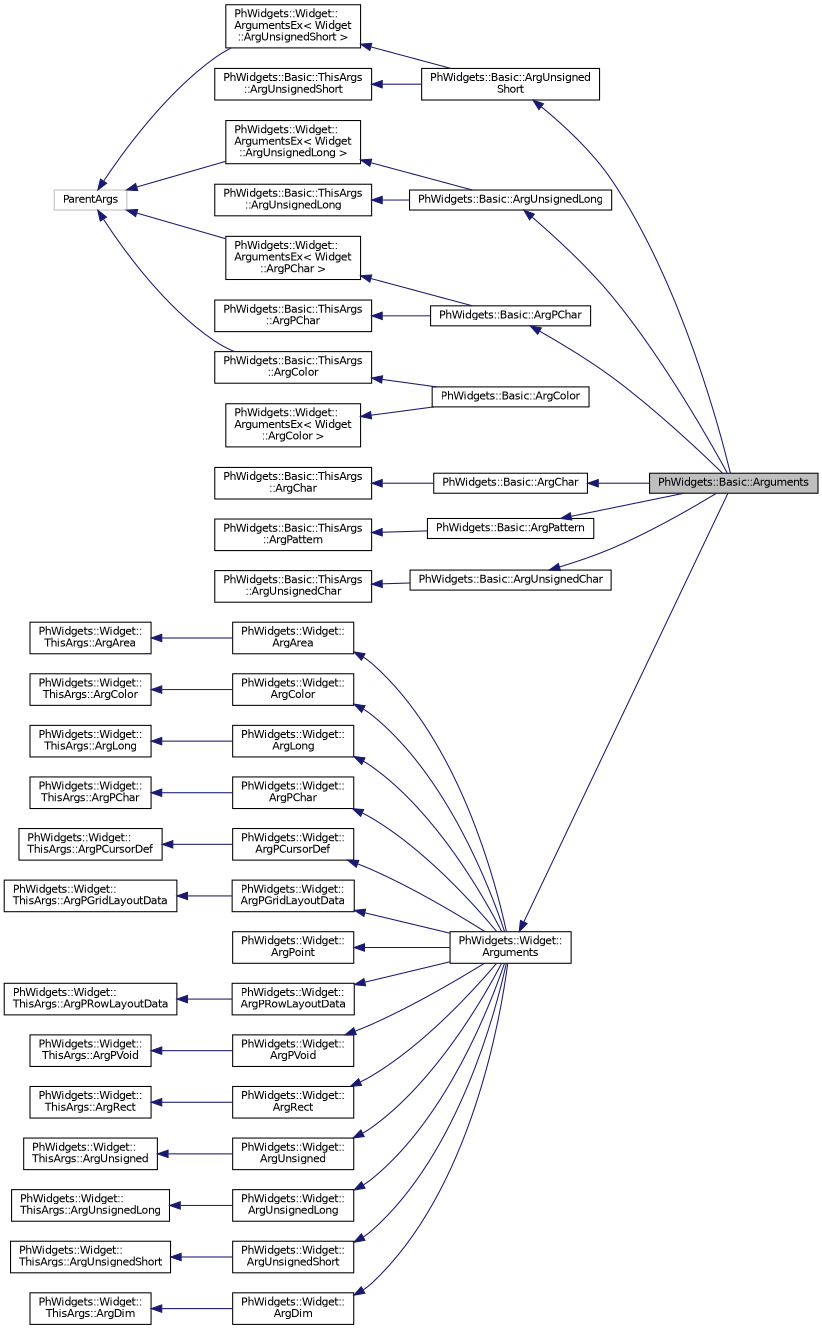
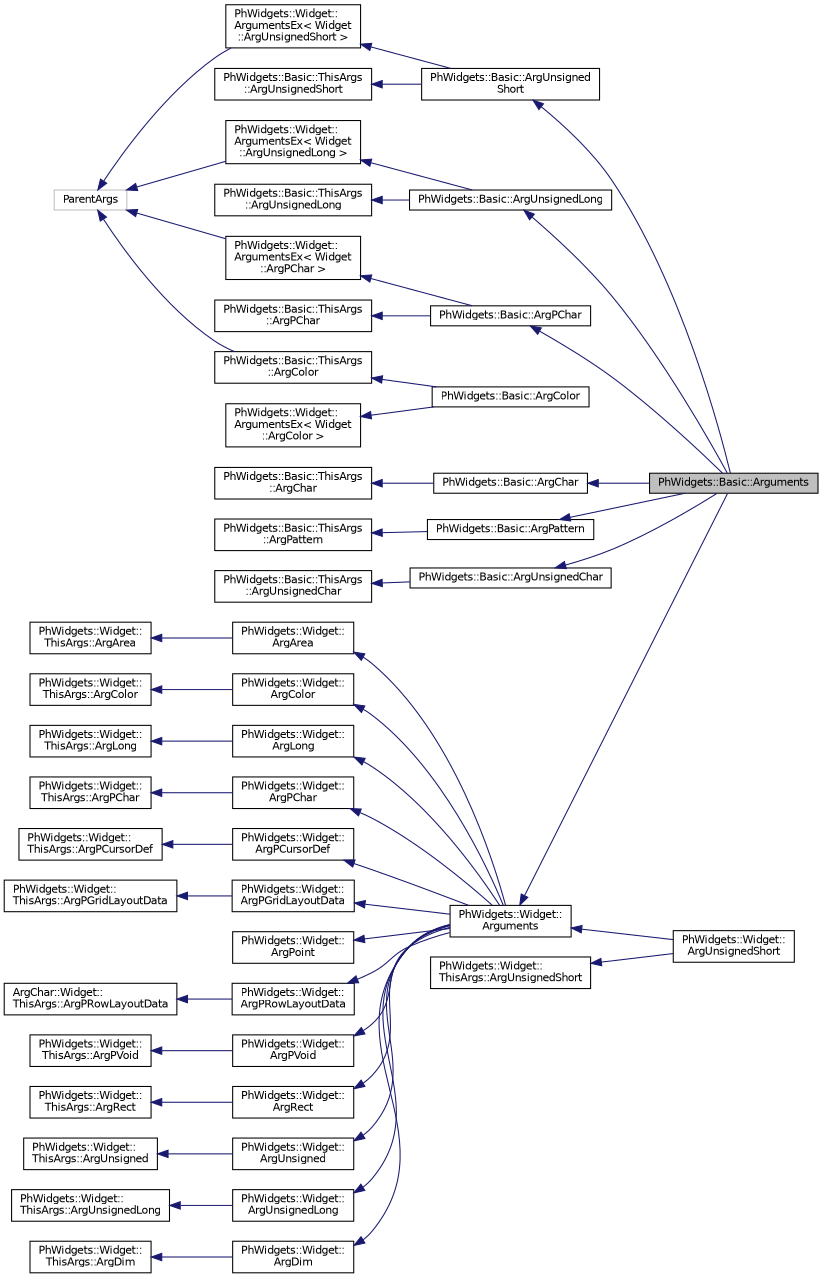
node "PhWidgets::Widget:: ThisArgs::ArgPRowLayoutData": label "PhWidgets::Widget:: ThisArgs::ArgPRowLayoutData" -> "ArgChar::Widget:: ThisArgs::ArgPRowLayoutData"
edge "PhWidgets::Widget:: Arguments" -> "PhWidgets::Widget:: ArgUnsignedShort": reversed
